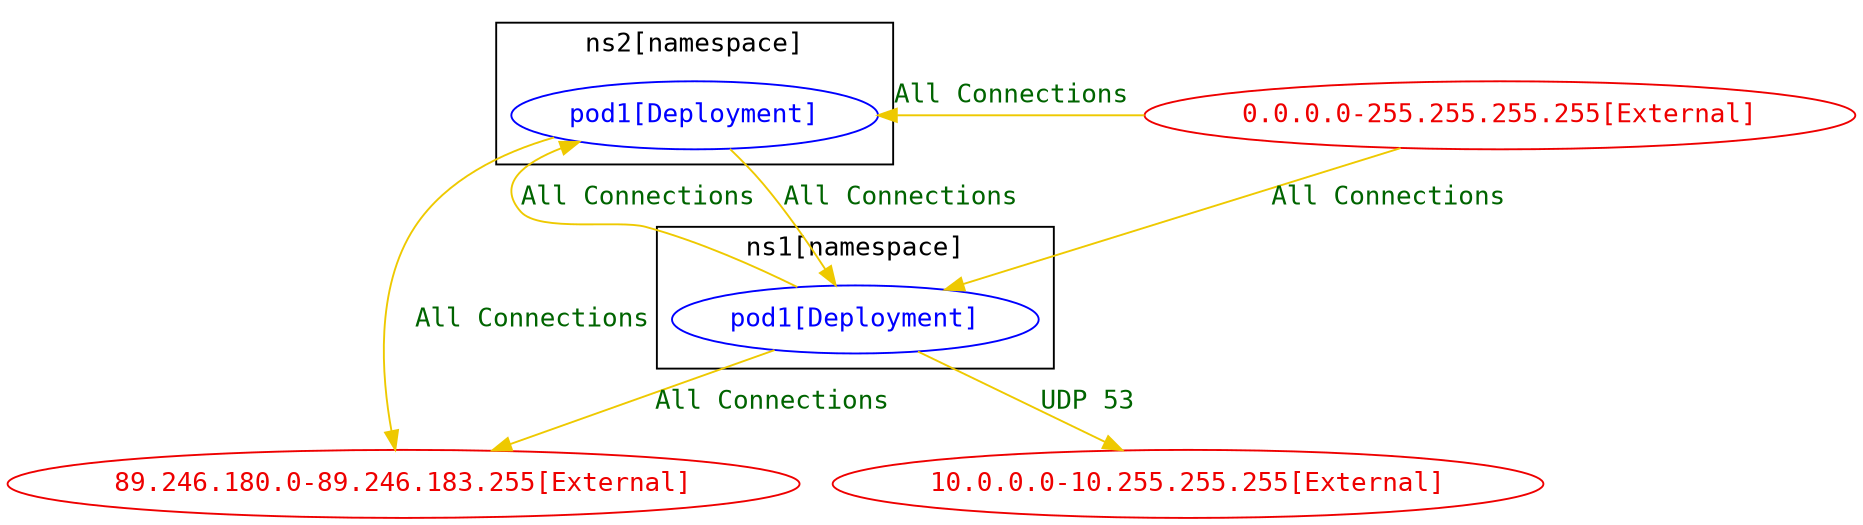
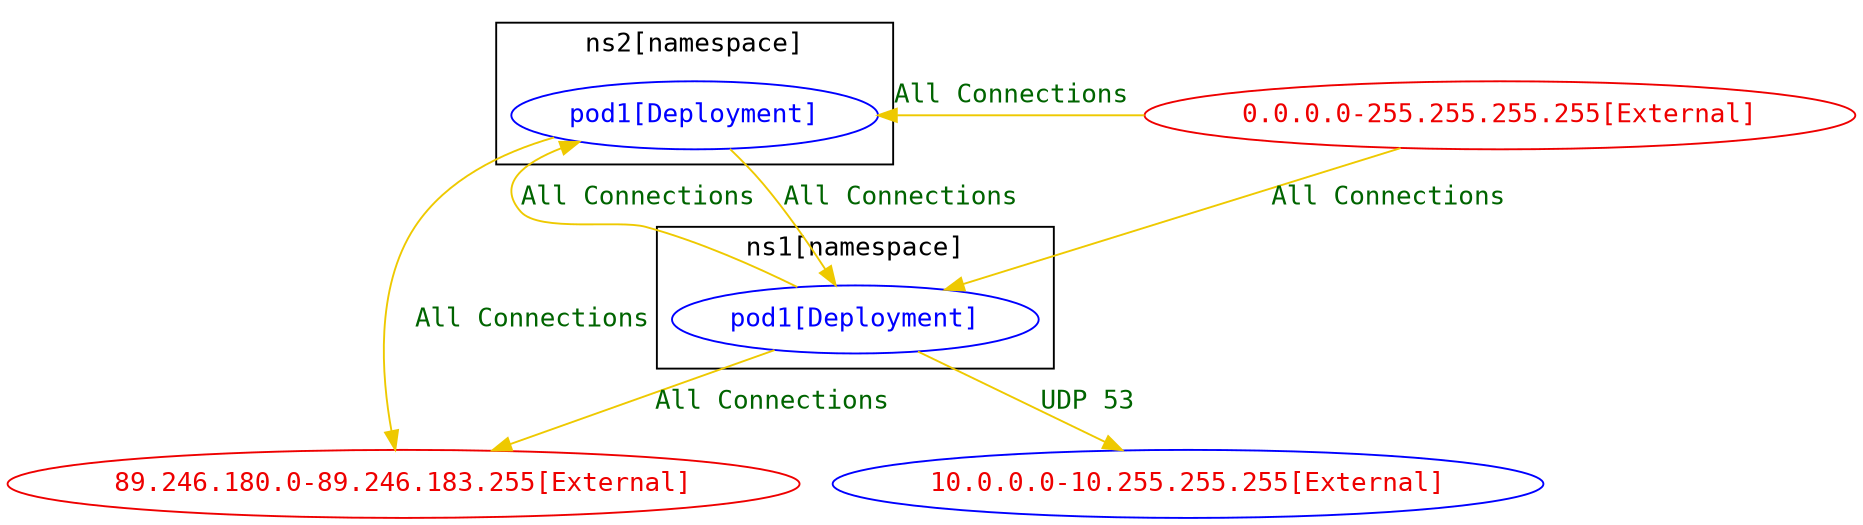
node "10.0.0.0-10.255.255.255[External]": color red2 -> blue
